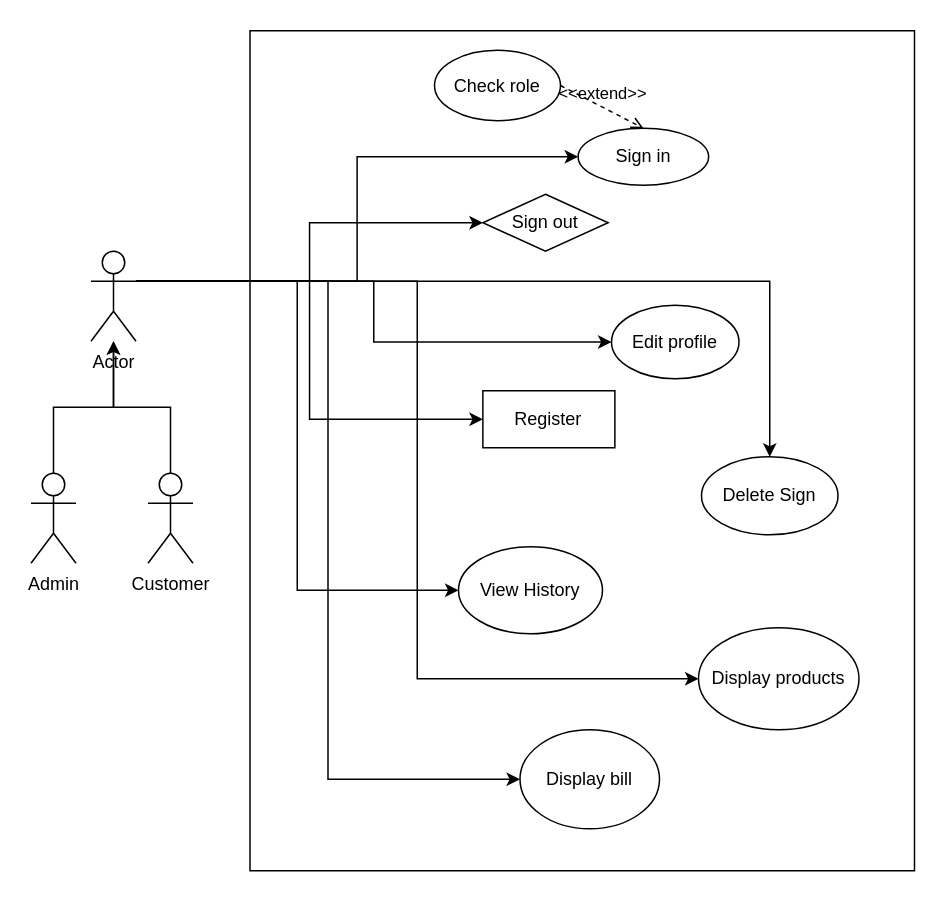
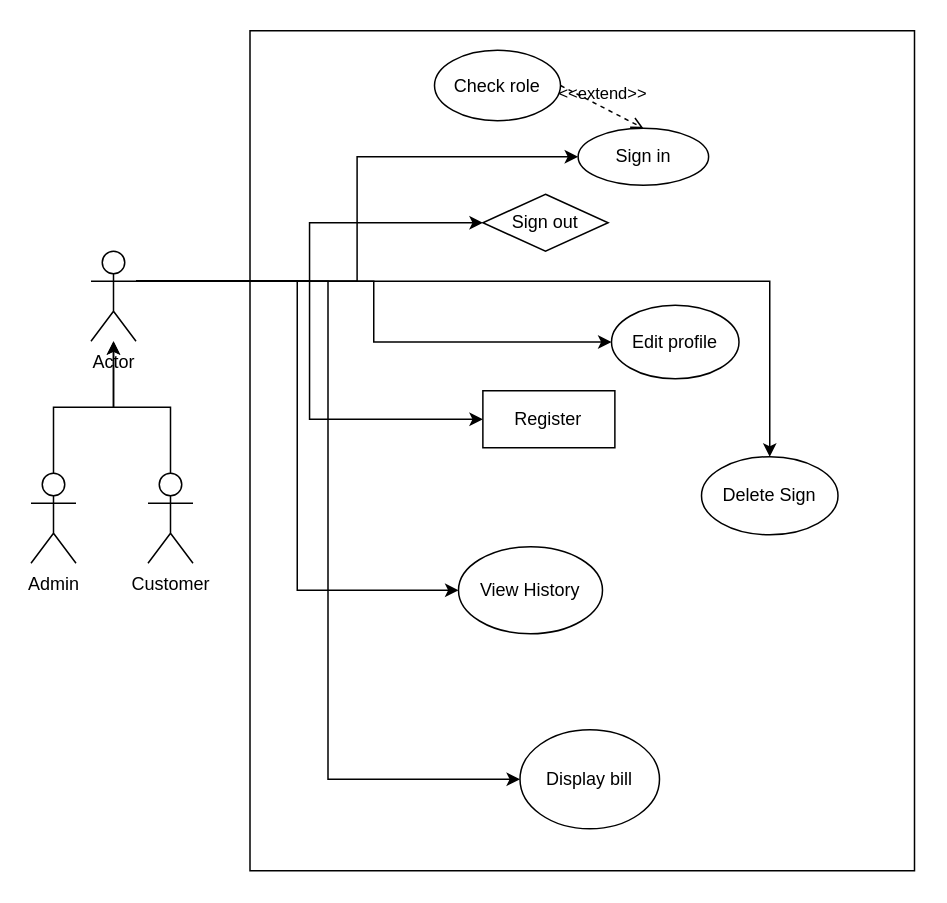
edge "Actor" -> "Display products": removed
node "Display products": removed
